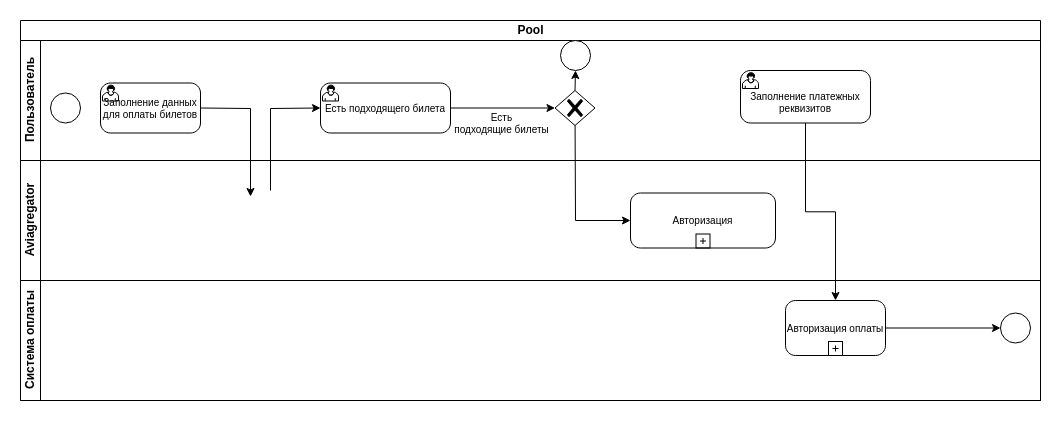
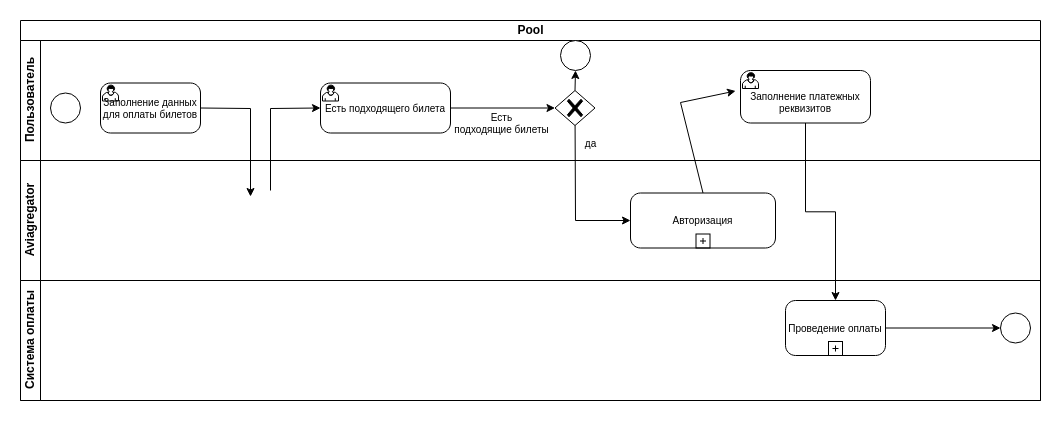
edge "Авторизация" -> "Заполнение платежных реквизитов": added
node "да": added
node "Авторизация оплаты": label "Авторизация оплаты" -> "Проведение оплаты"
